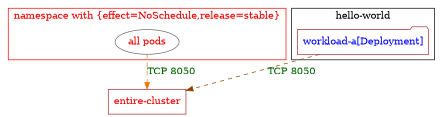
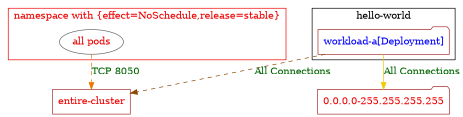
edge "workload-a[Deployment]" -> "entire-cluster": label "TCP 8050" -> "All Connections"
node "0.0.0.0-255.255.255.255": added
